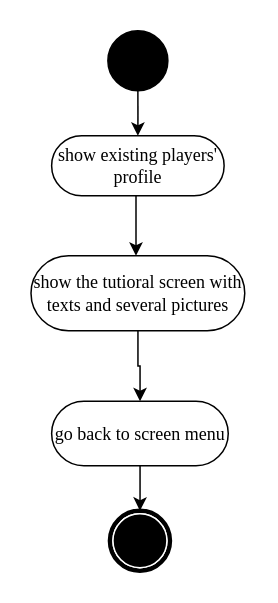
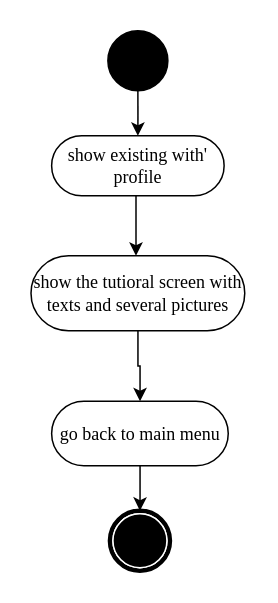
node "show existing players' profile": label "show existing players' profile" -> "show existing with' profile"
node "go back to screen menu": label "go back to screen menu" -> "go back to main menu"
